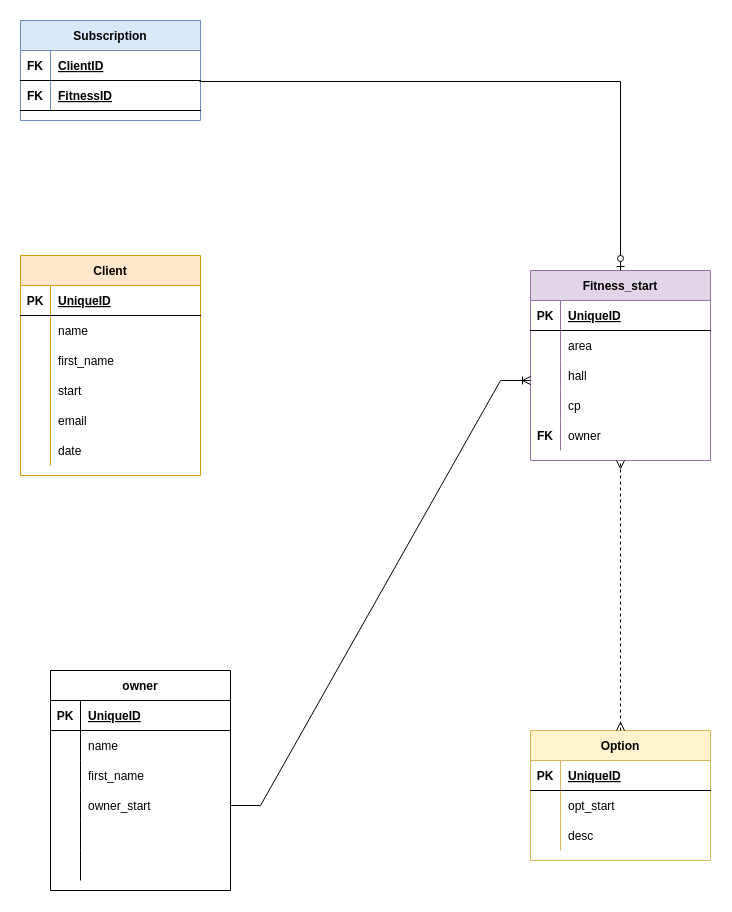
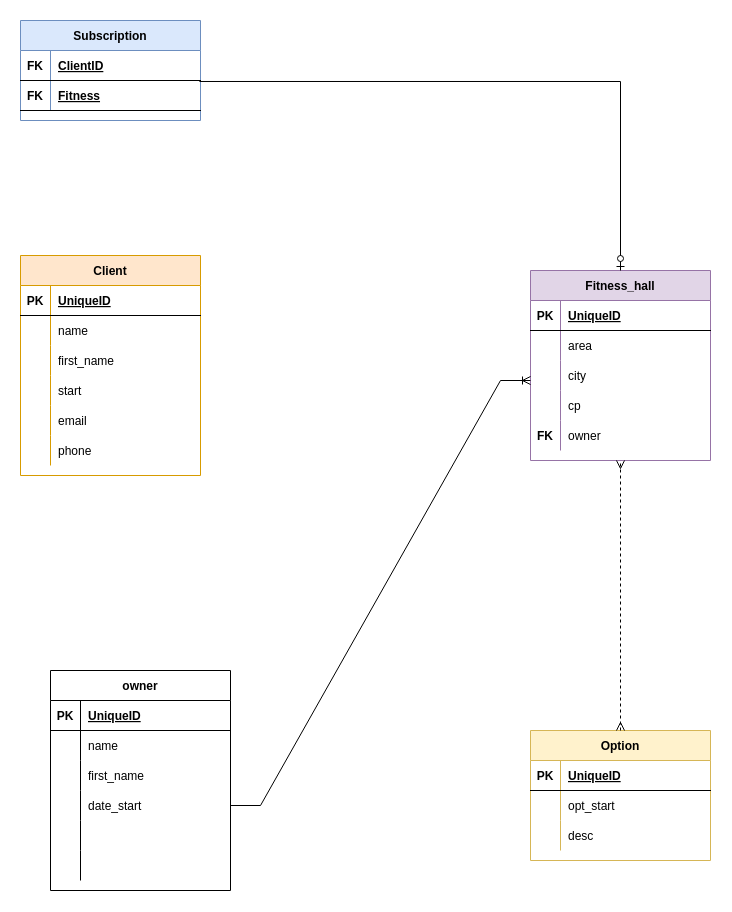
node "FitnessID": label "FitnessID" -> "Fitness"
node "Fitness_start": label "Fitness_start" -> "Fitness_hall"
node "hall": label "hall" -> "city"
node "date": label "date" -> "phone"
node "owner_start": label "owner_start" -> "date_start"
